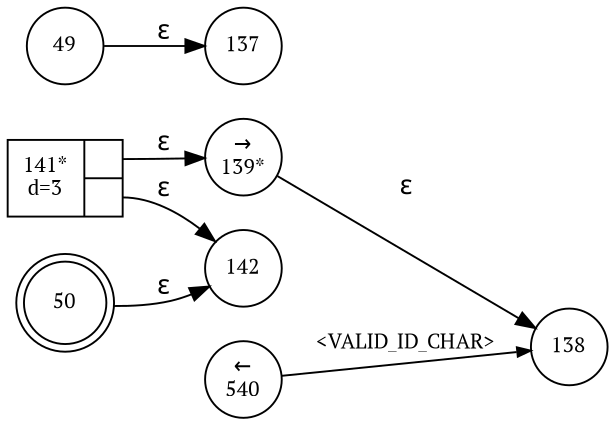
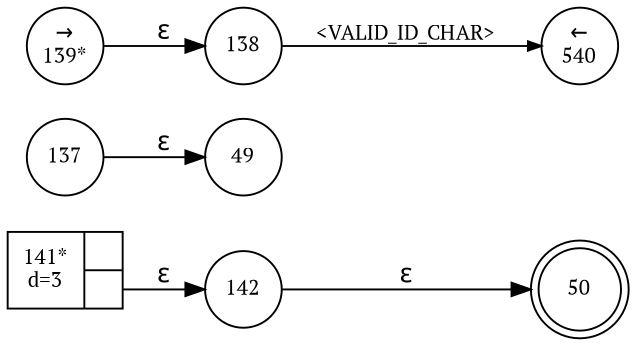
edge "49" -> "137": reversed
edge "141*" -> "→ 139*": removed, label "ε"
edge "50" -> "142": reversed
edge "← 540" -> "138": reversed
